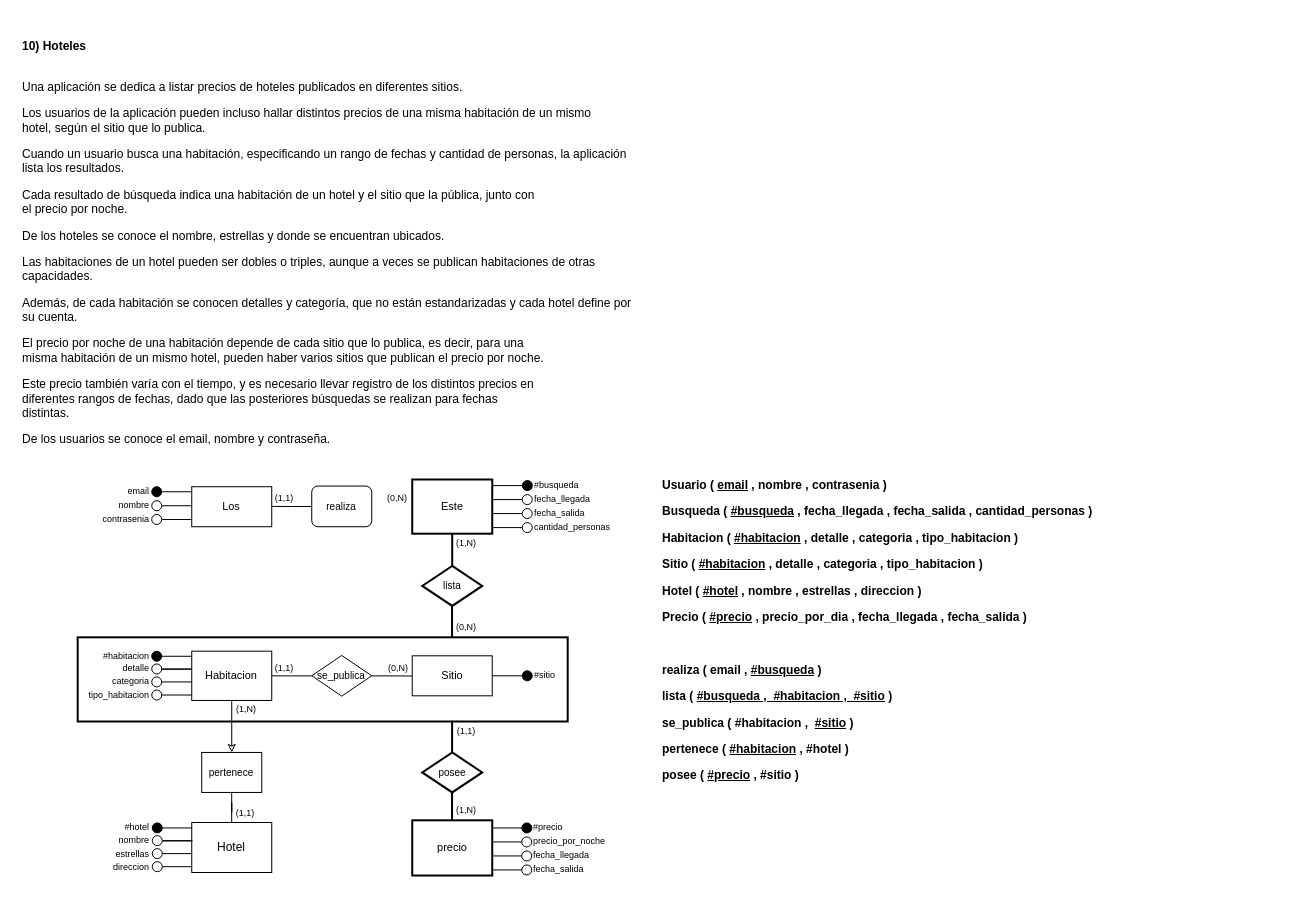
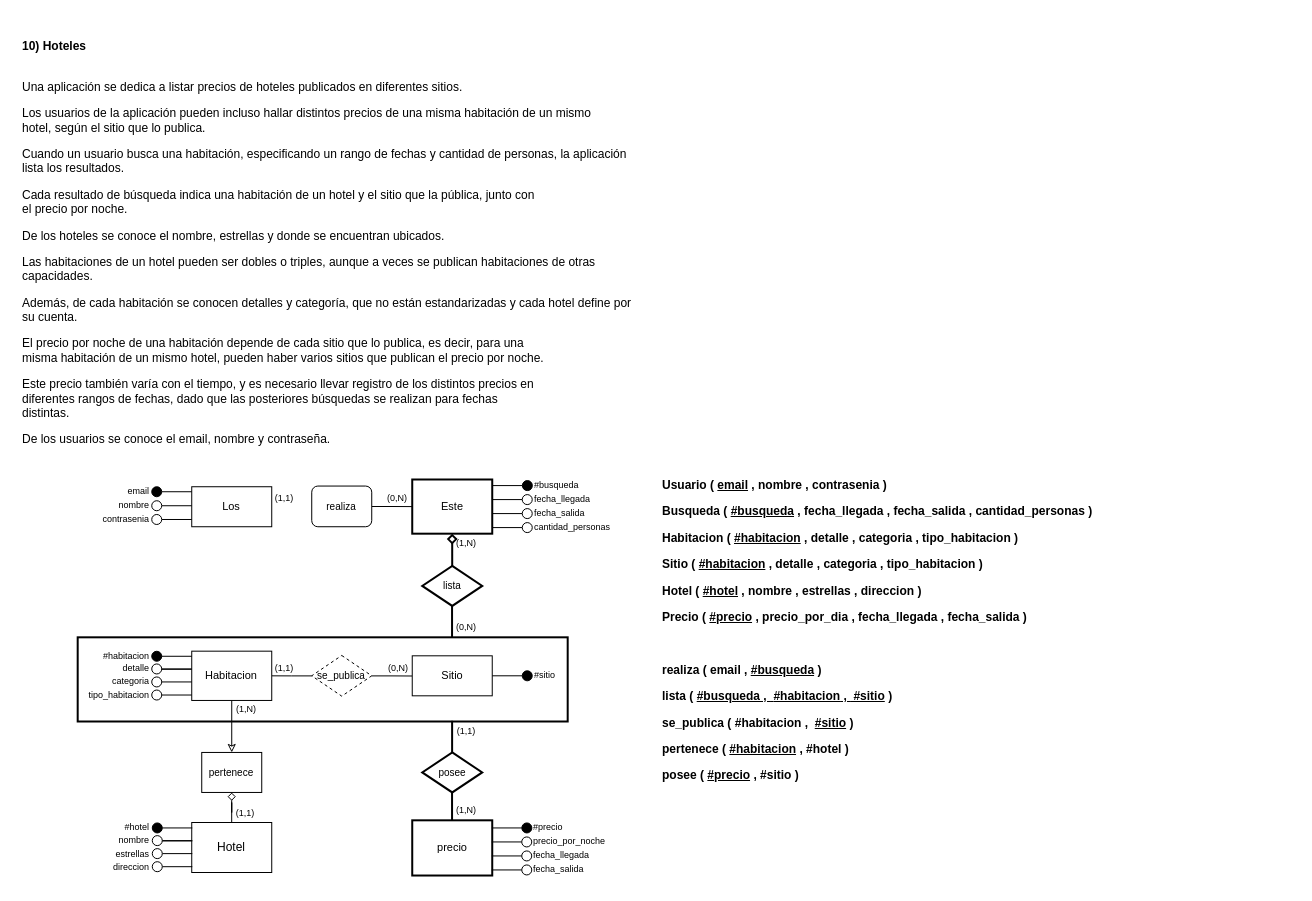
edge "realiza" -- "Los": removed
edge "realiza" -- "Este": added
edge "Este" -- "lista": arrowhead none -> diamond
node "se_publica": style solid -> dashed
edge "pertenece" -- "Hotel": arrowhead none -> diamond
